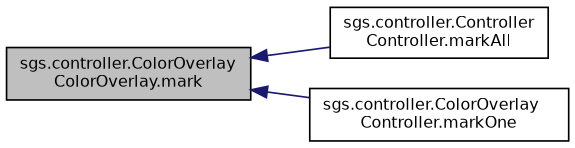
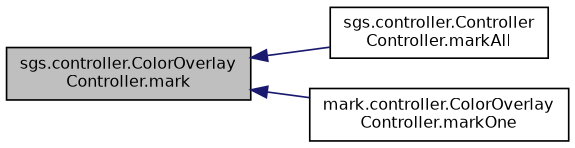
node "sgs.controller.ColorOverlay ColorOverlay.mark": label "sgs.controller.ColorOverlay ColorOverlay.mark" -> "sgs.controller.ColorOverlay Controller.mark"
node "sgs.controller.ColorOverlay Controller.markOne": label "sgs.controller.ColorOverlay Controller.markOne" -> "mark.controller.ColorOverlay Controller.markOne"
